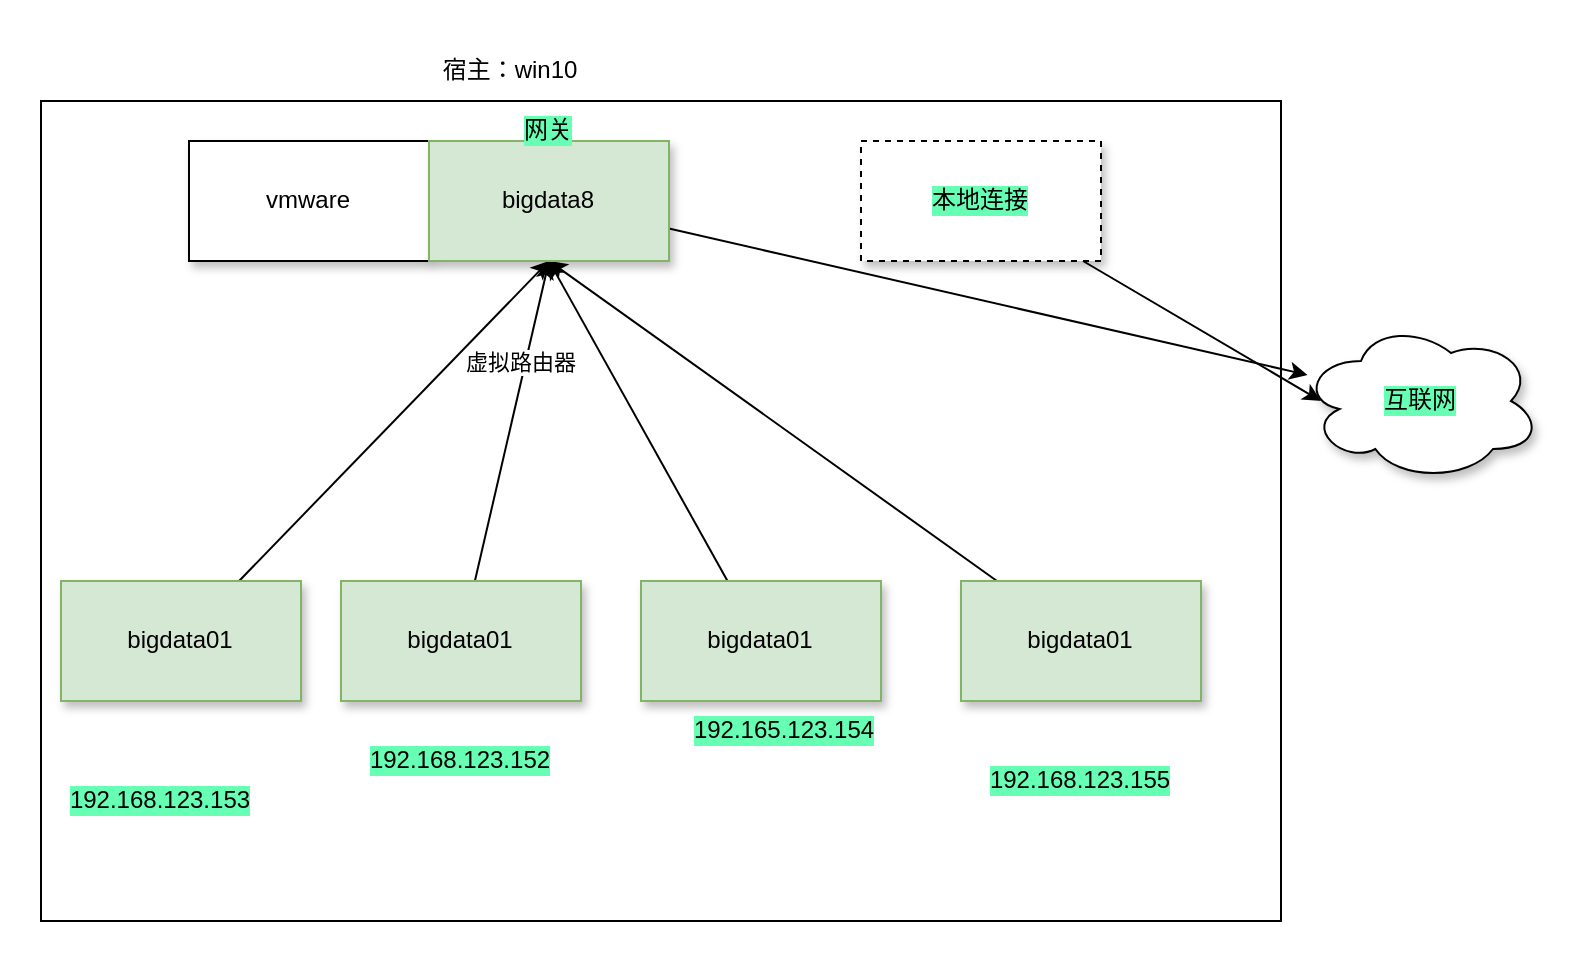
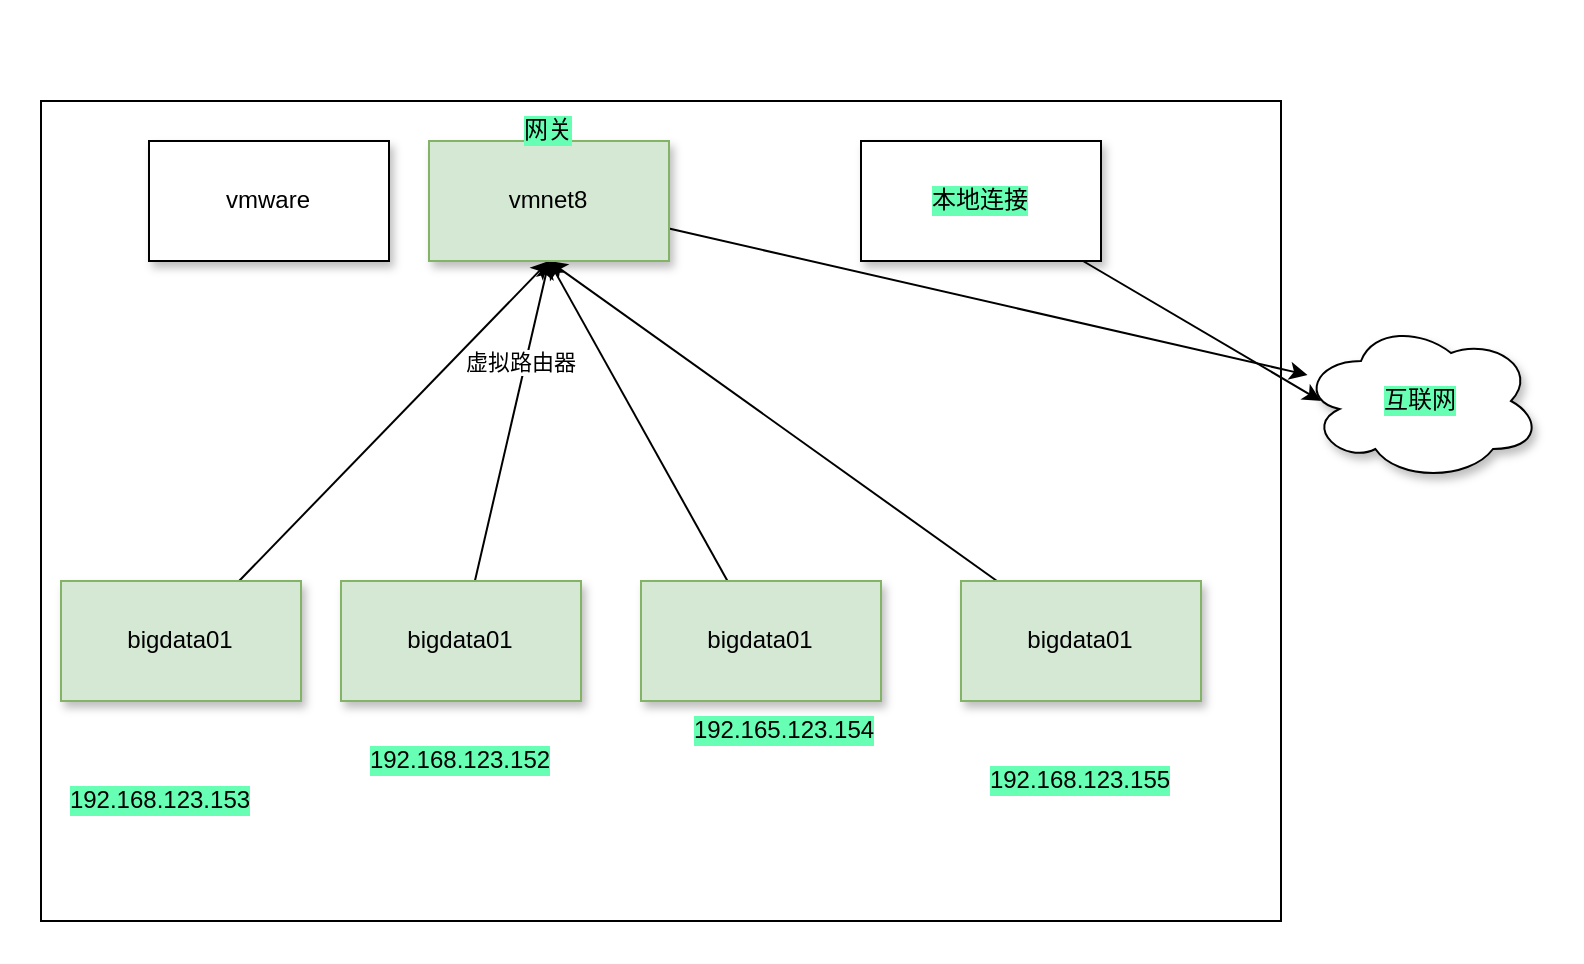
node "宿主：win10": removed
node "vmware": moved (309, 201) -> (269, 201)
node "bigdata8": label "bigdata8" -> "vmnet8"
node "本地连接": style dashed -> solid
